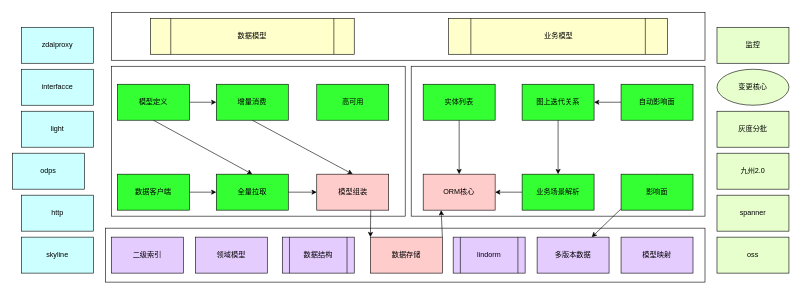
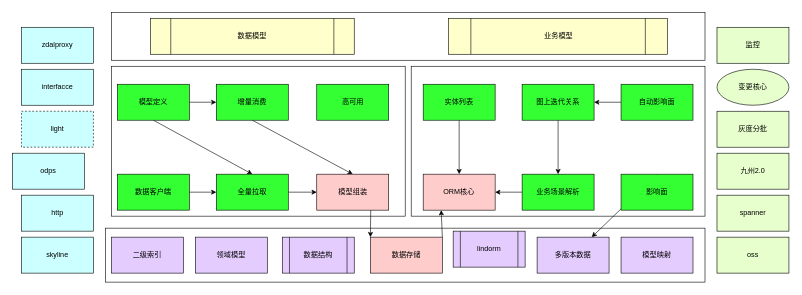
node "light": style solid -> dashed
node "lindorm": moved (489, 255) -> (489, 249)
